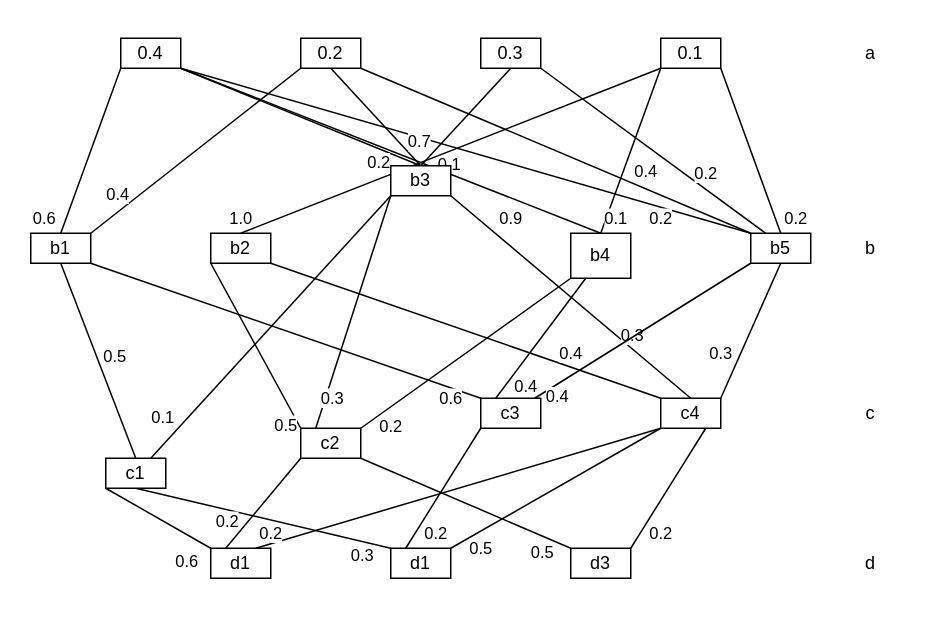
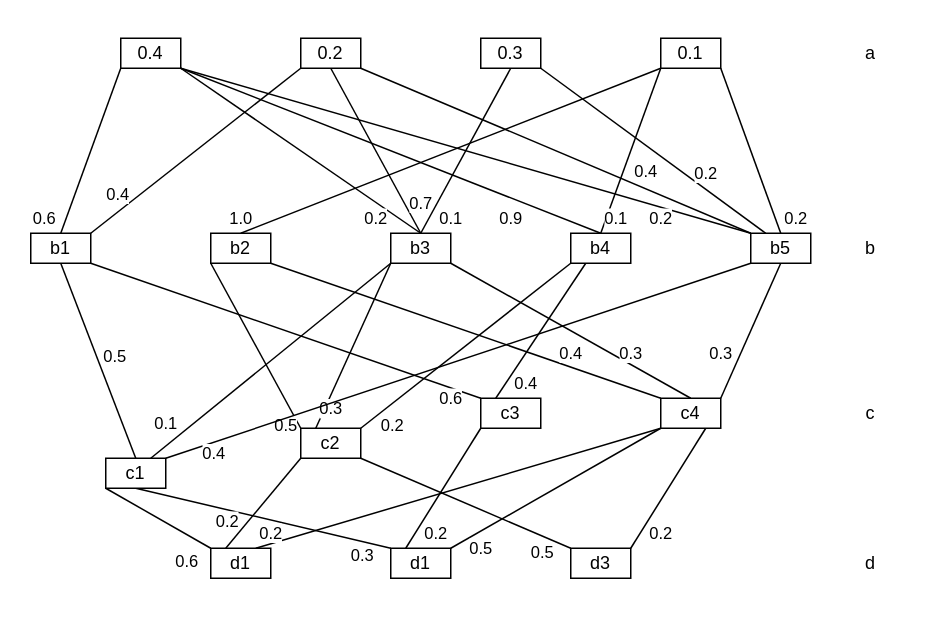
node "b3": moved (421, 181) -> (421, 248)
node "b4": size 60x45 -> 60x30
edge "b5" -- "c3": now "b5" -- "c1"
